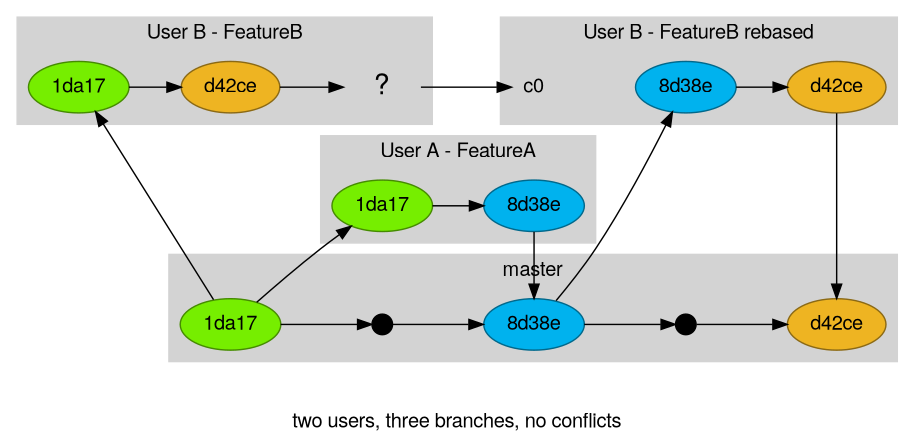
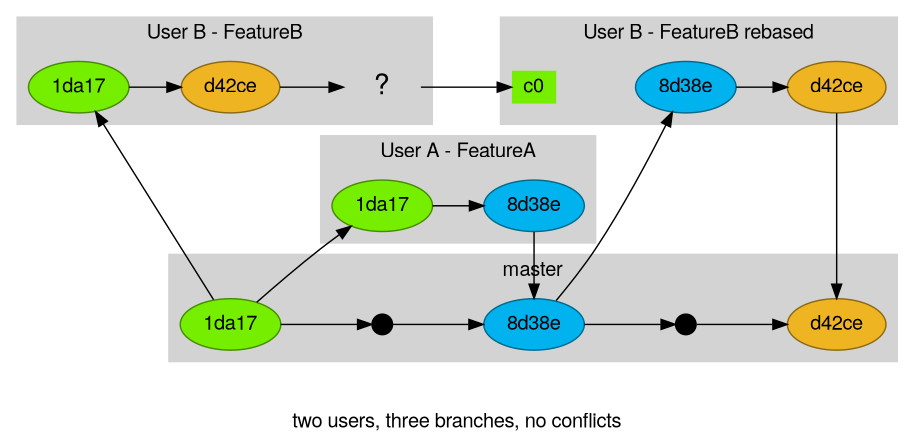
node "c0": fillcolor lightgrey -> chartreuse2
